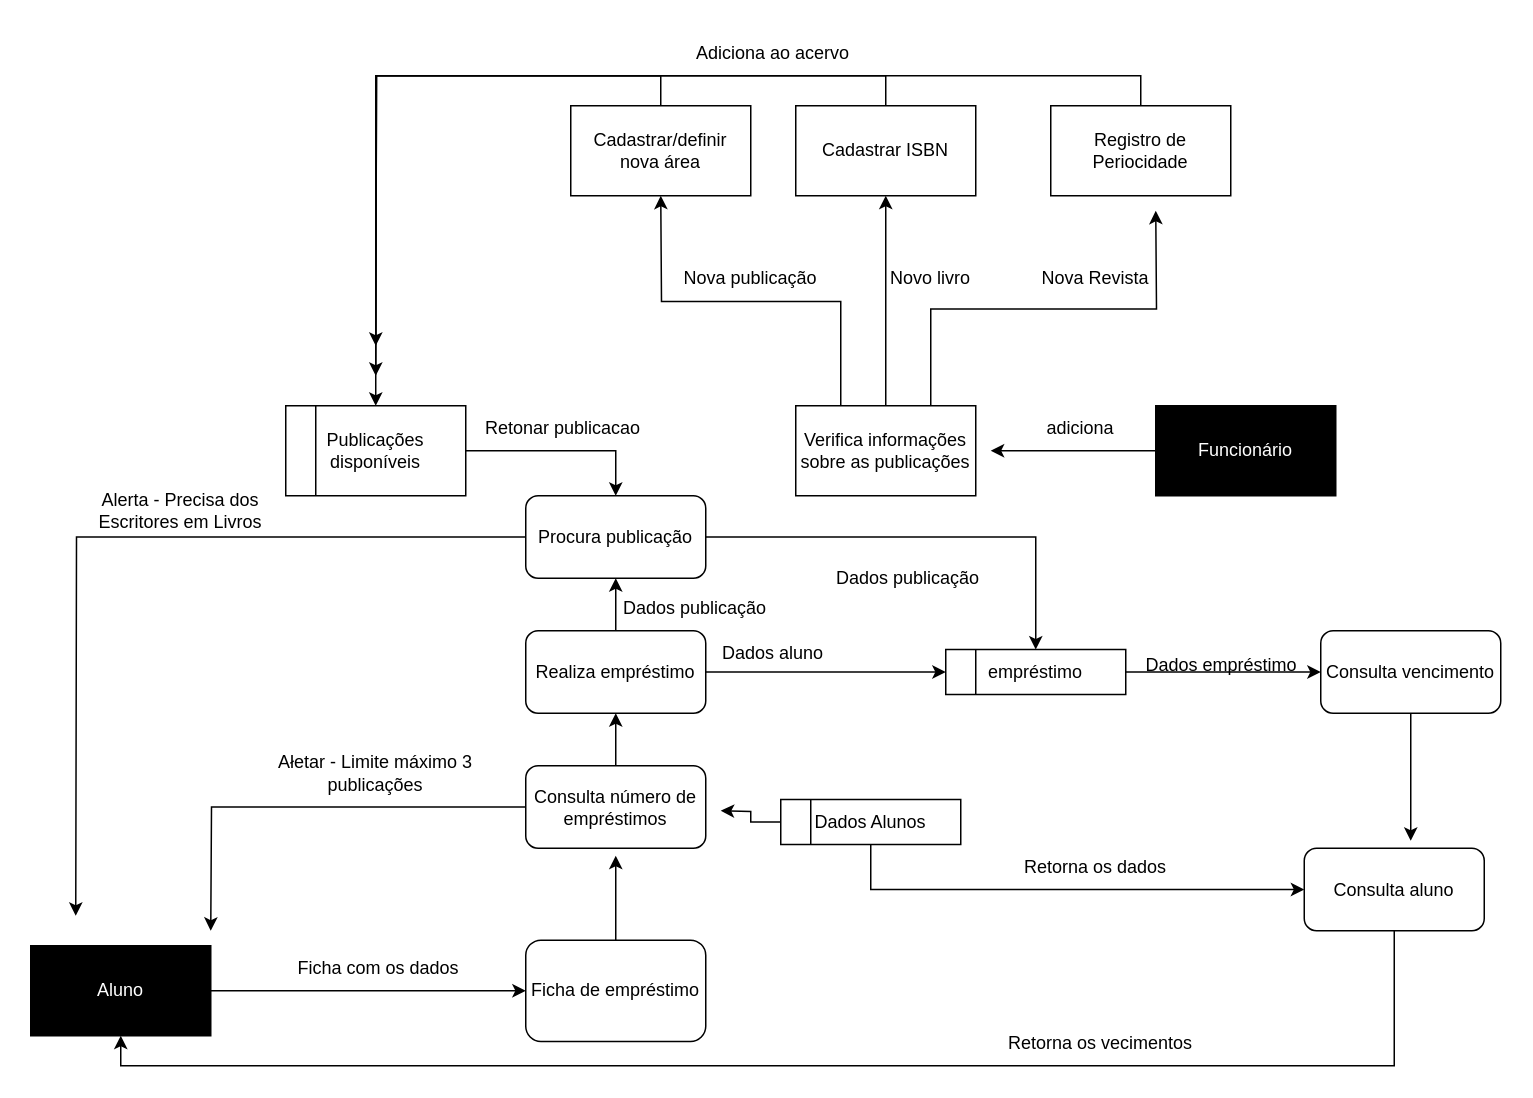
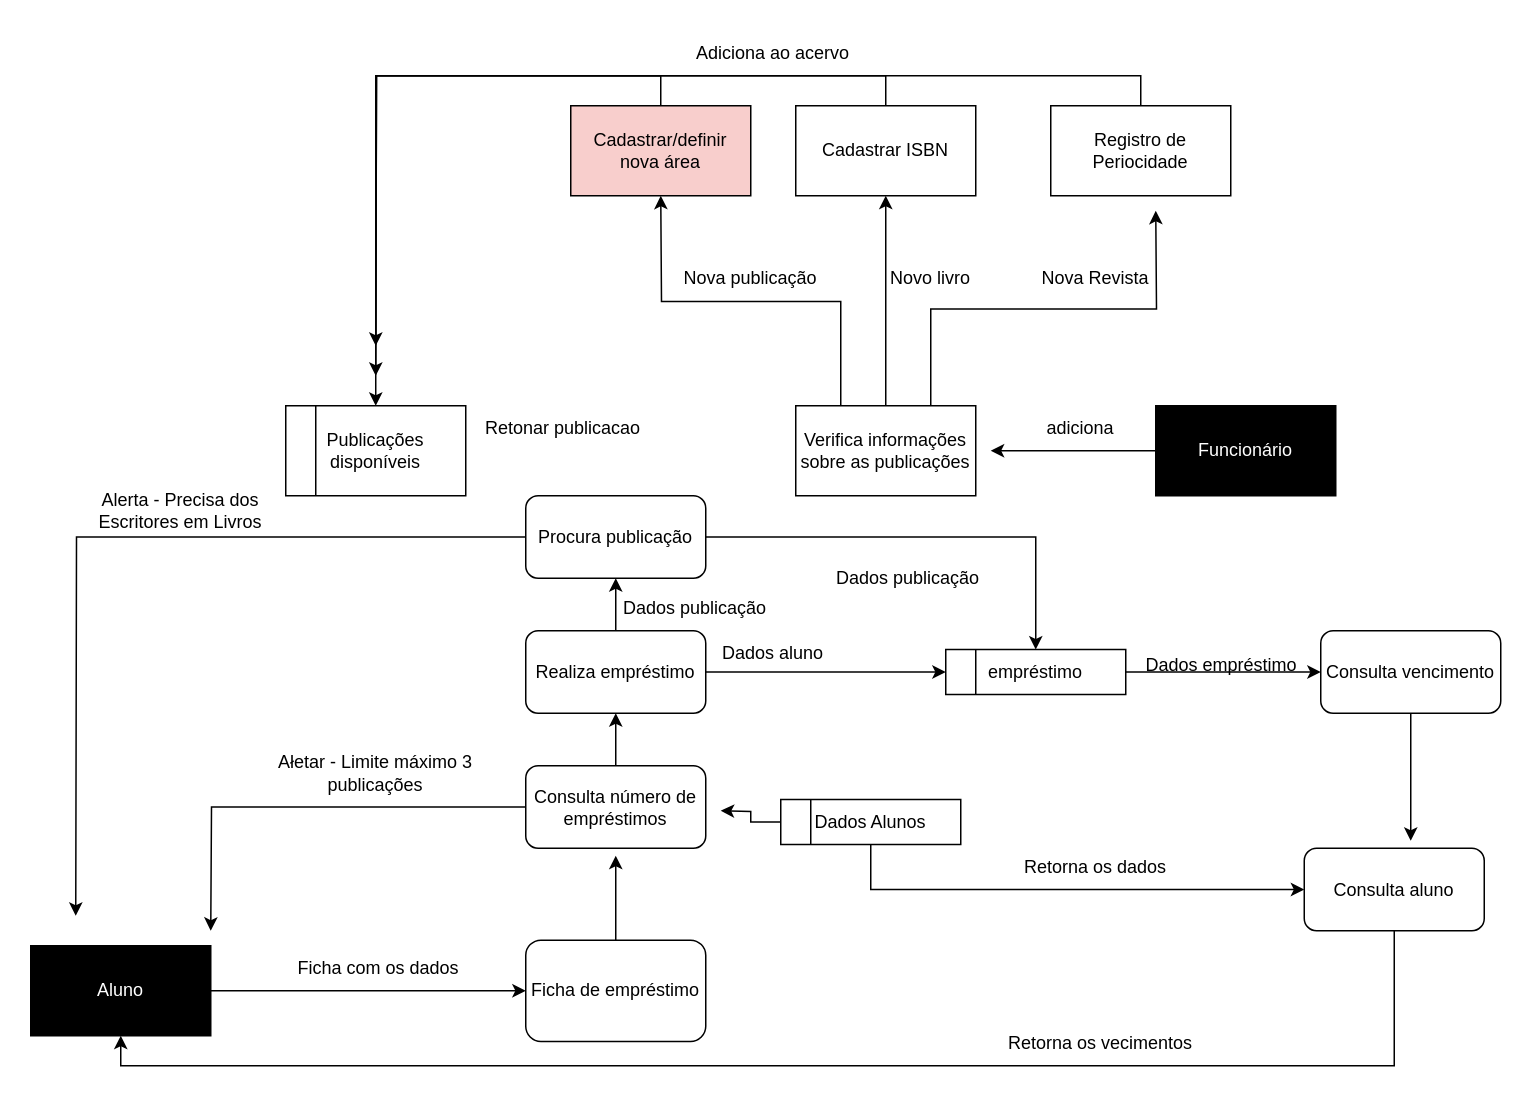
node "Cadastrar/definir nova área": fillcolor #ffffff -> #f8cecc
edge "Publicações disponíveis" -> "Procura publicação": removed
